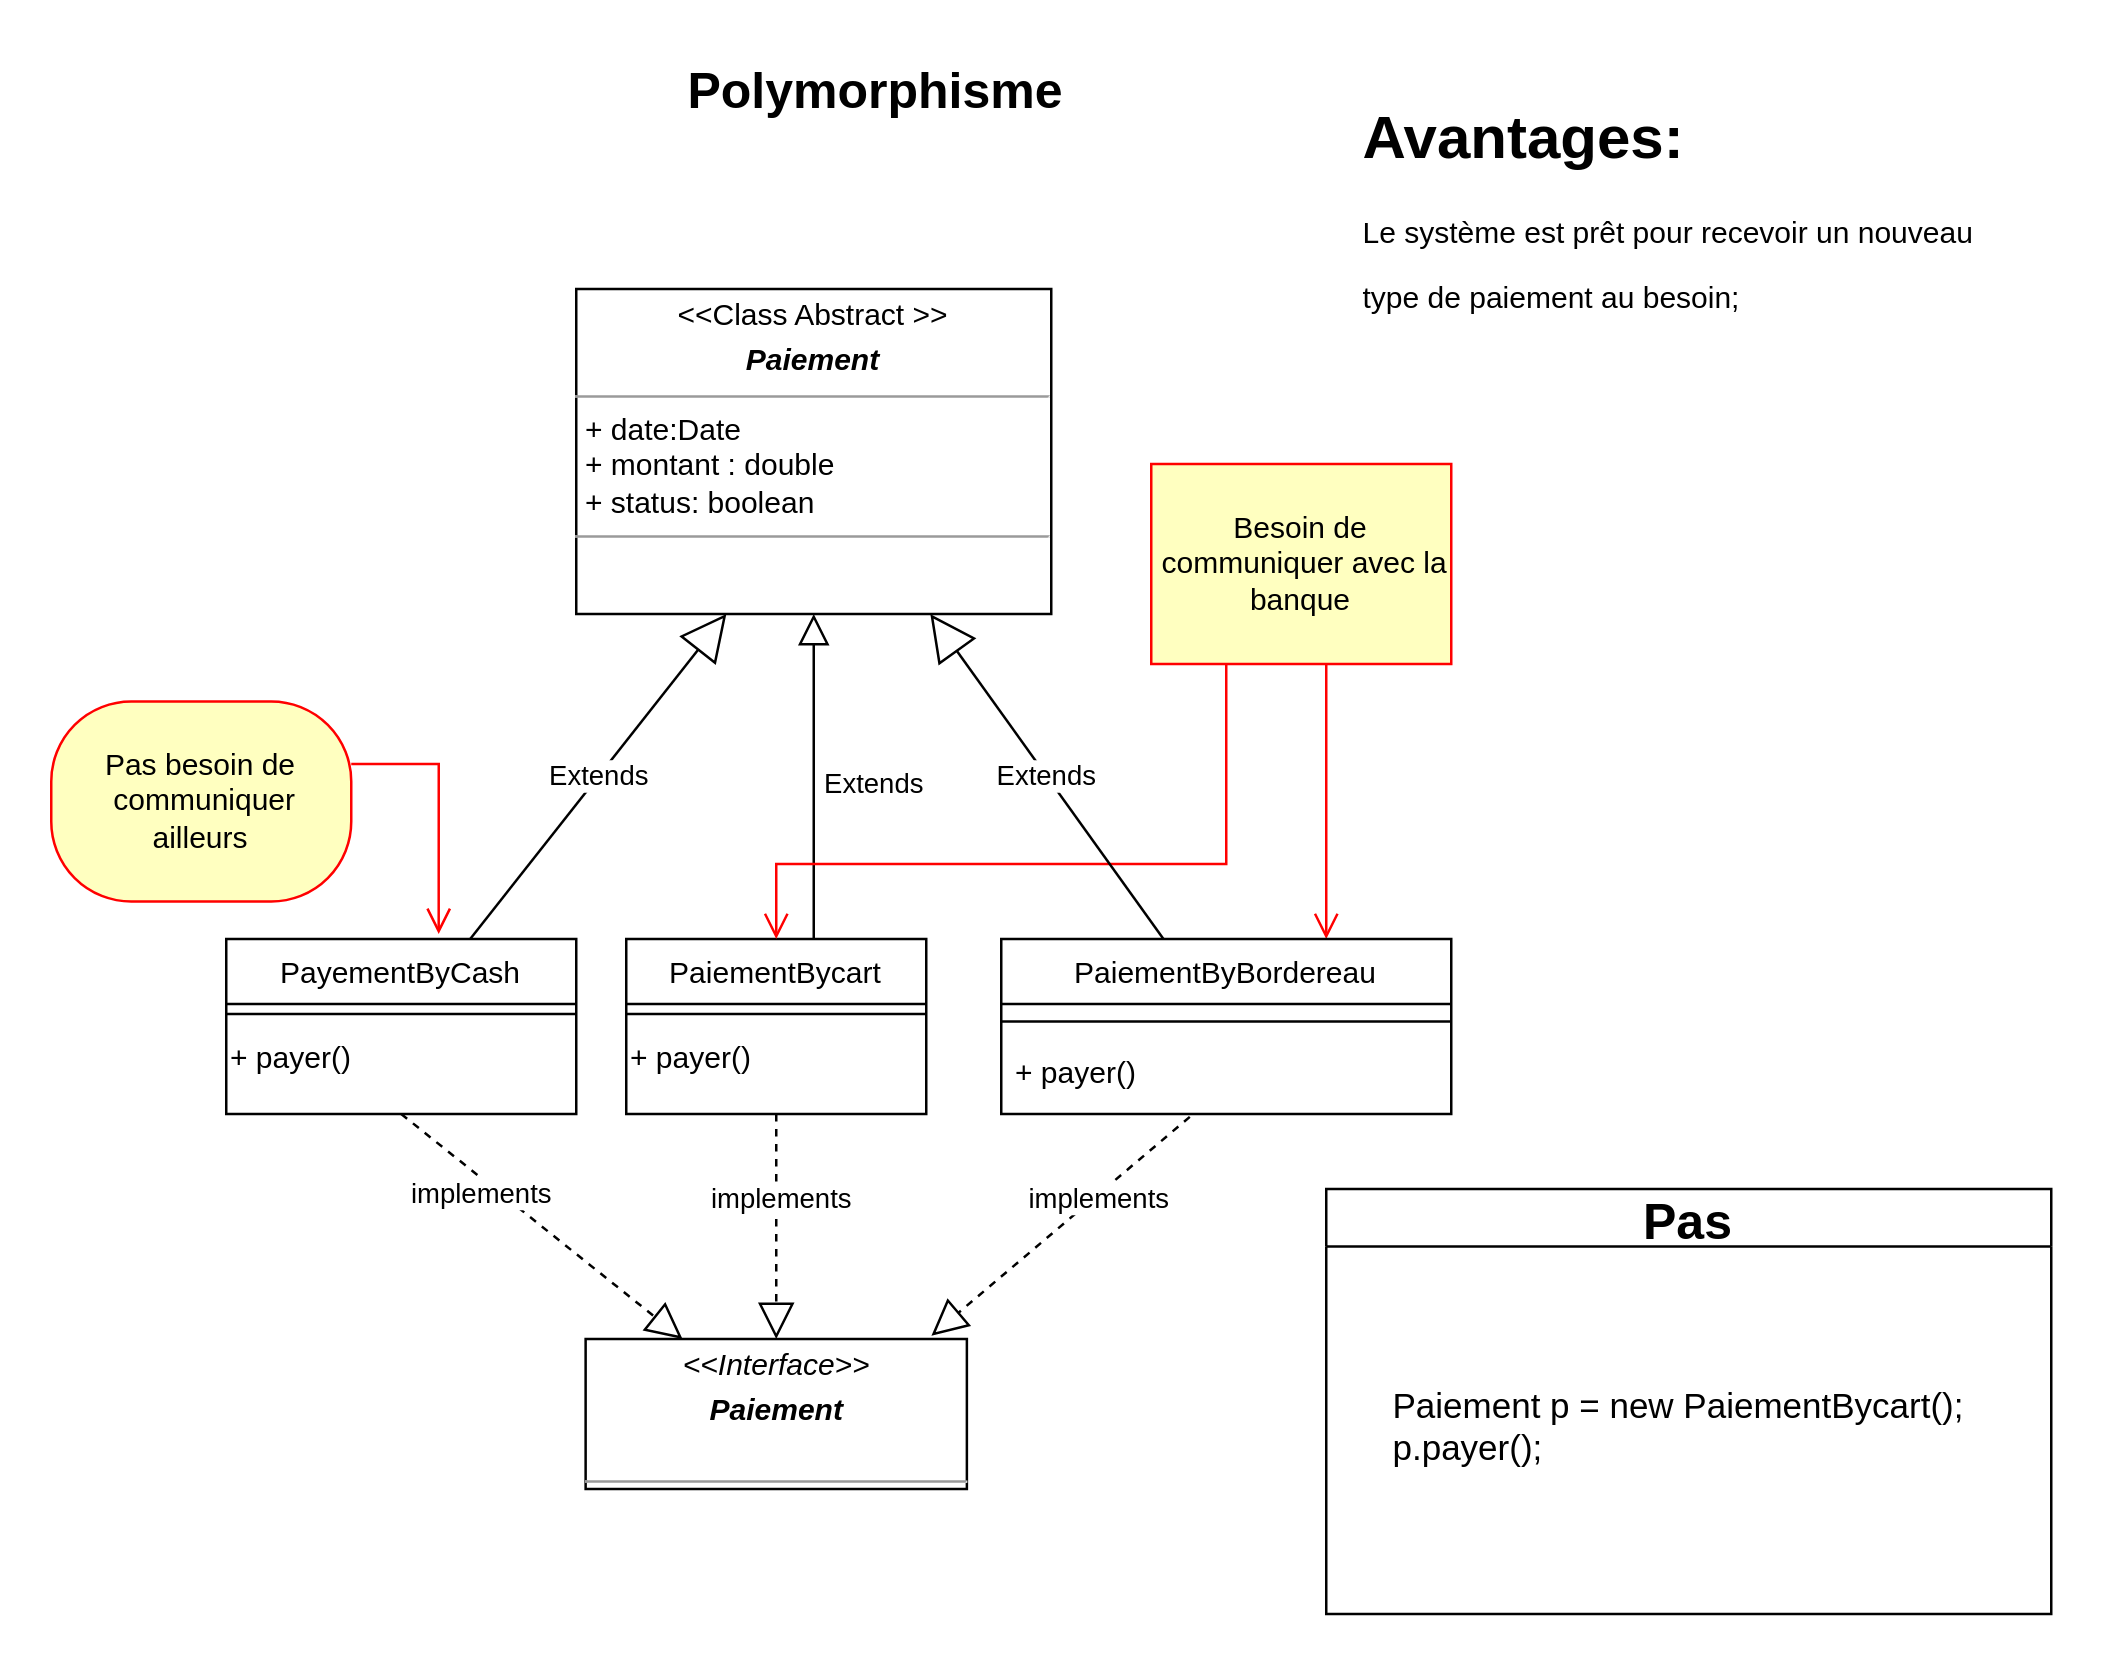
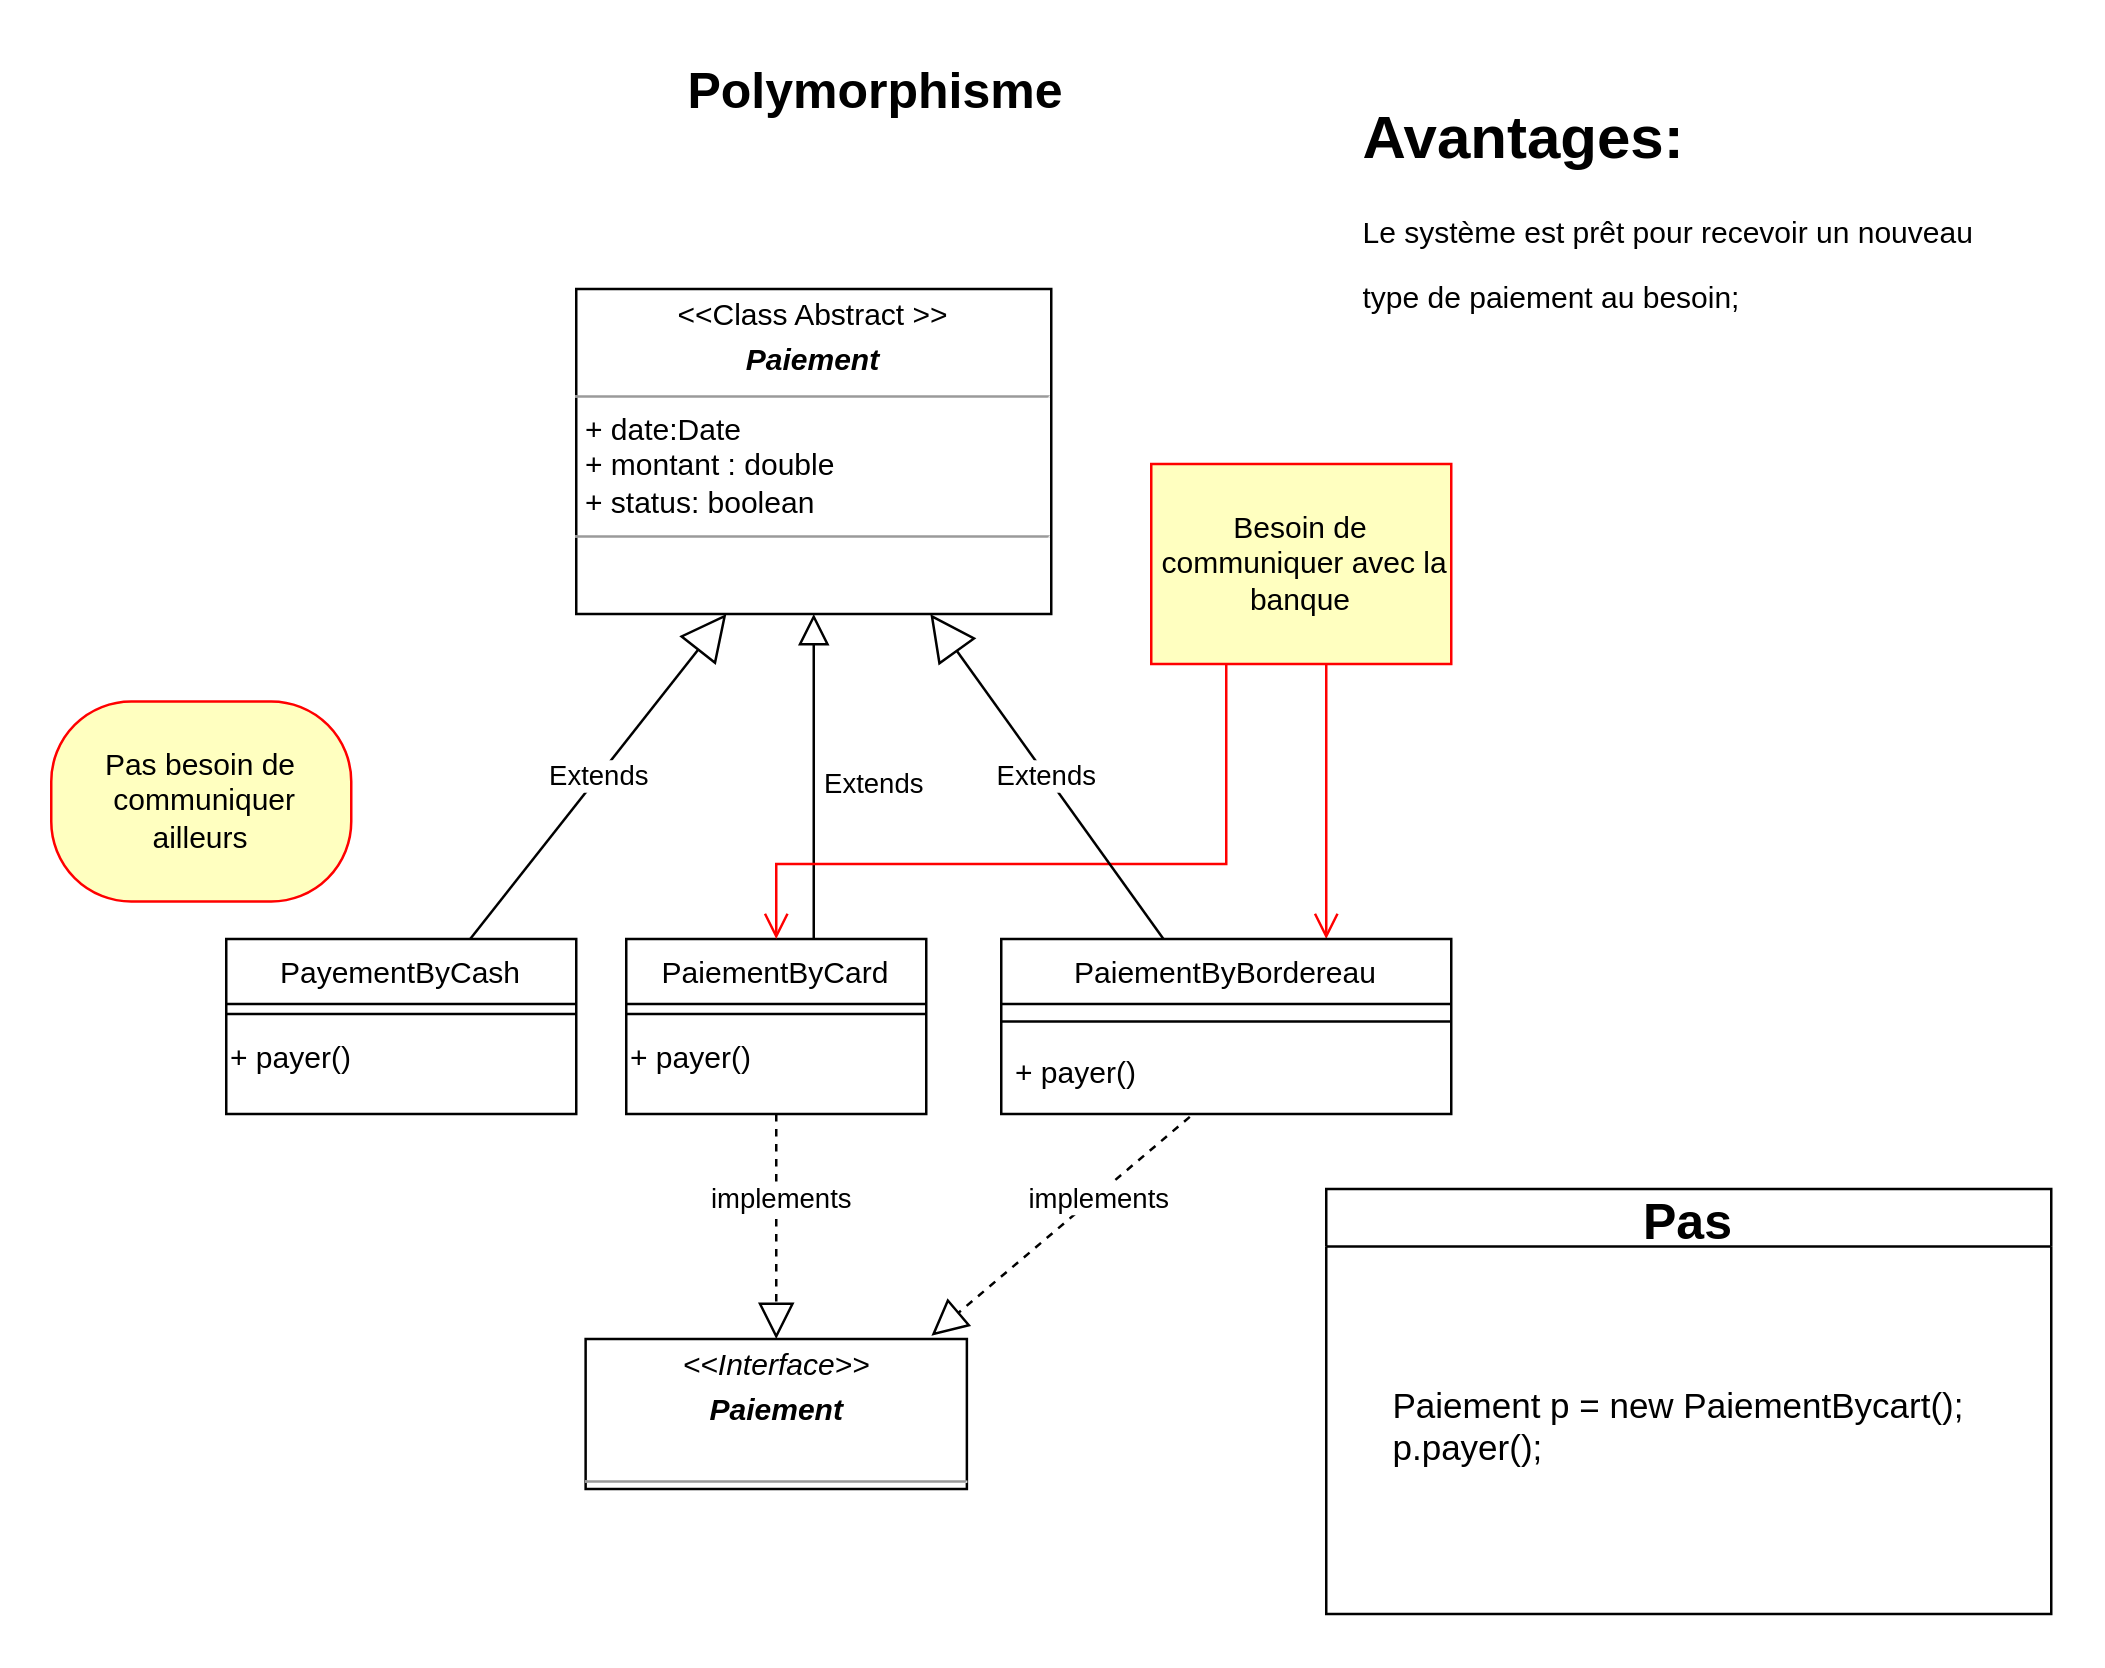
edge "Pas besoin de communiquer ailleurs" -> "PayementByCash": removed
node "PaiementBycart": label "PaiementBycart" -> "PaiementByCard"
edge "PayementByCash" -> "<<Interface>> Paiement + payer()": removed, label "implements"
